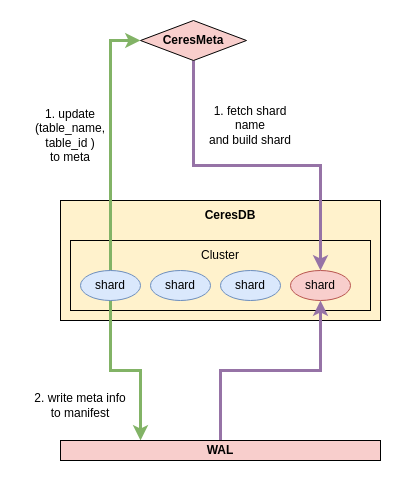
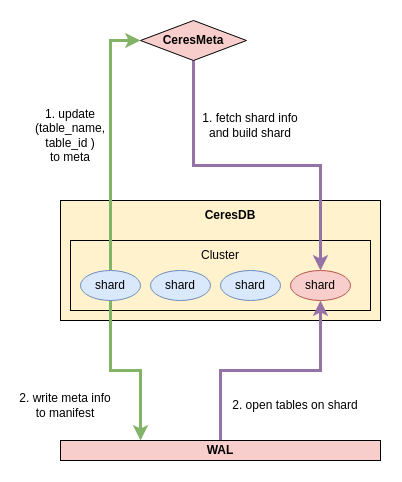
node "1. fetch shard name and build shard": label "1. fetch shard name and build shard" -> "1. fetch shard info and build shard"
node "2. write meta info to manifest": moved (81, 406) -> (66, 406)
node "2. open tables on shard": added
